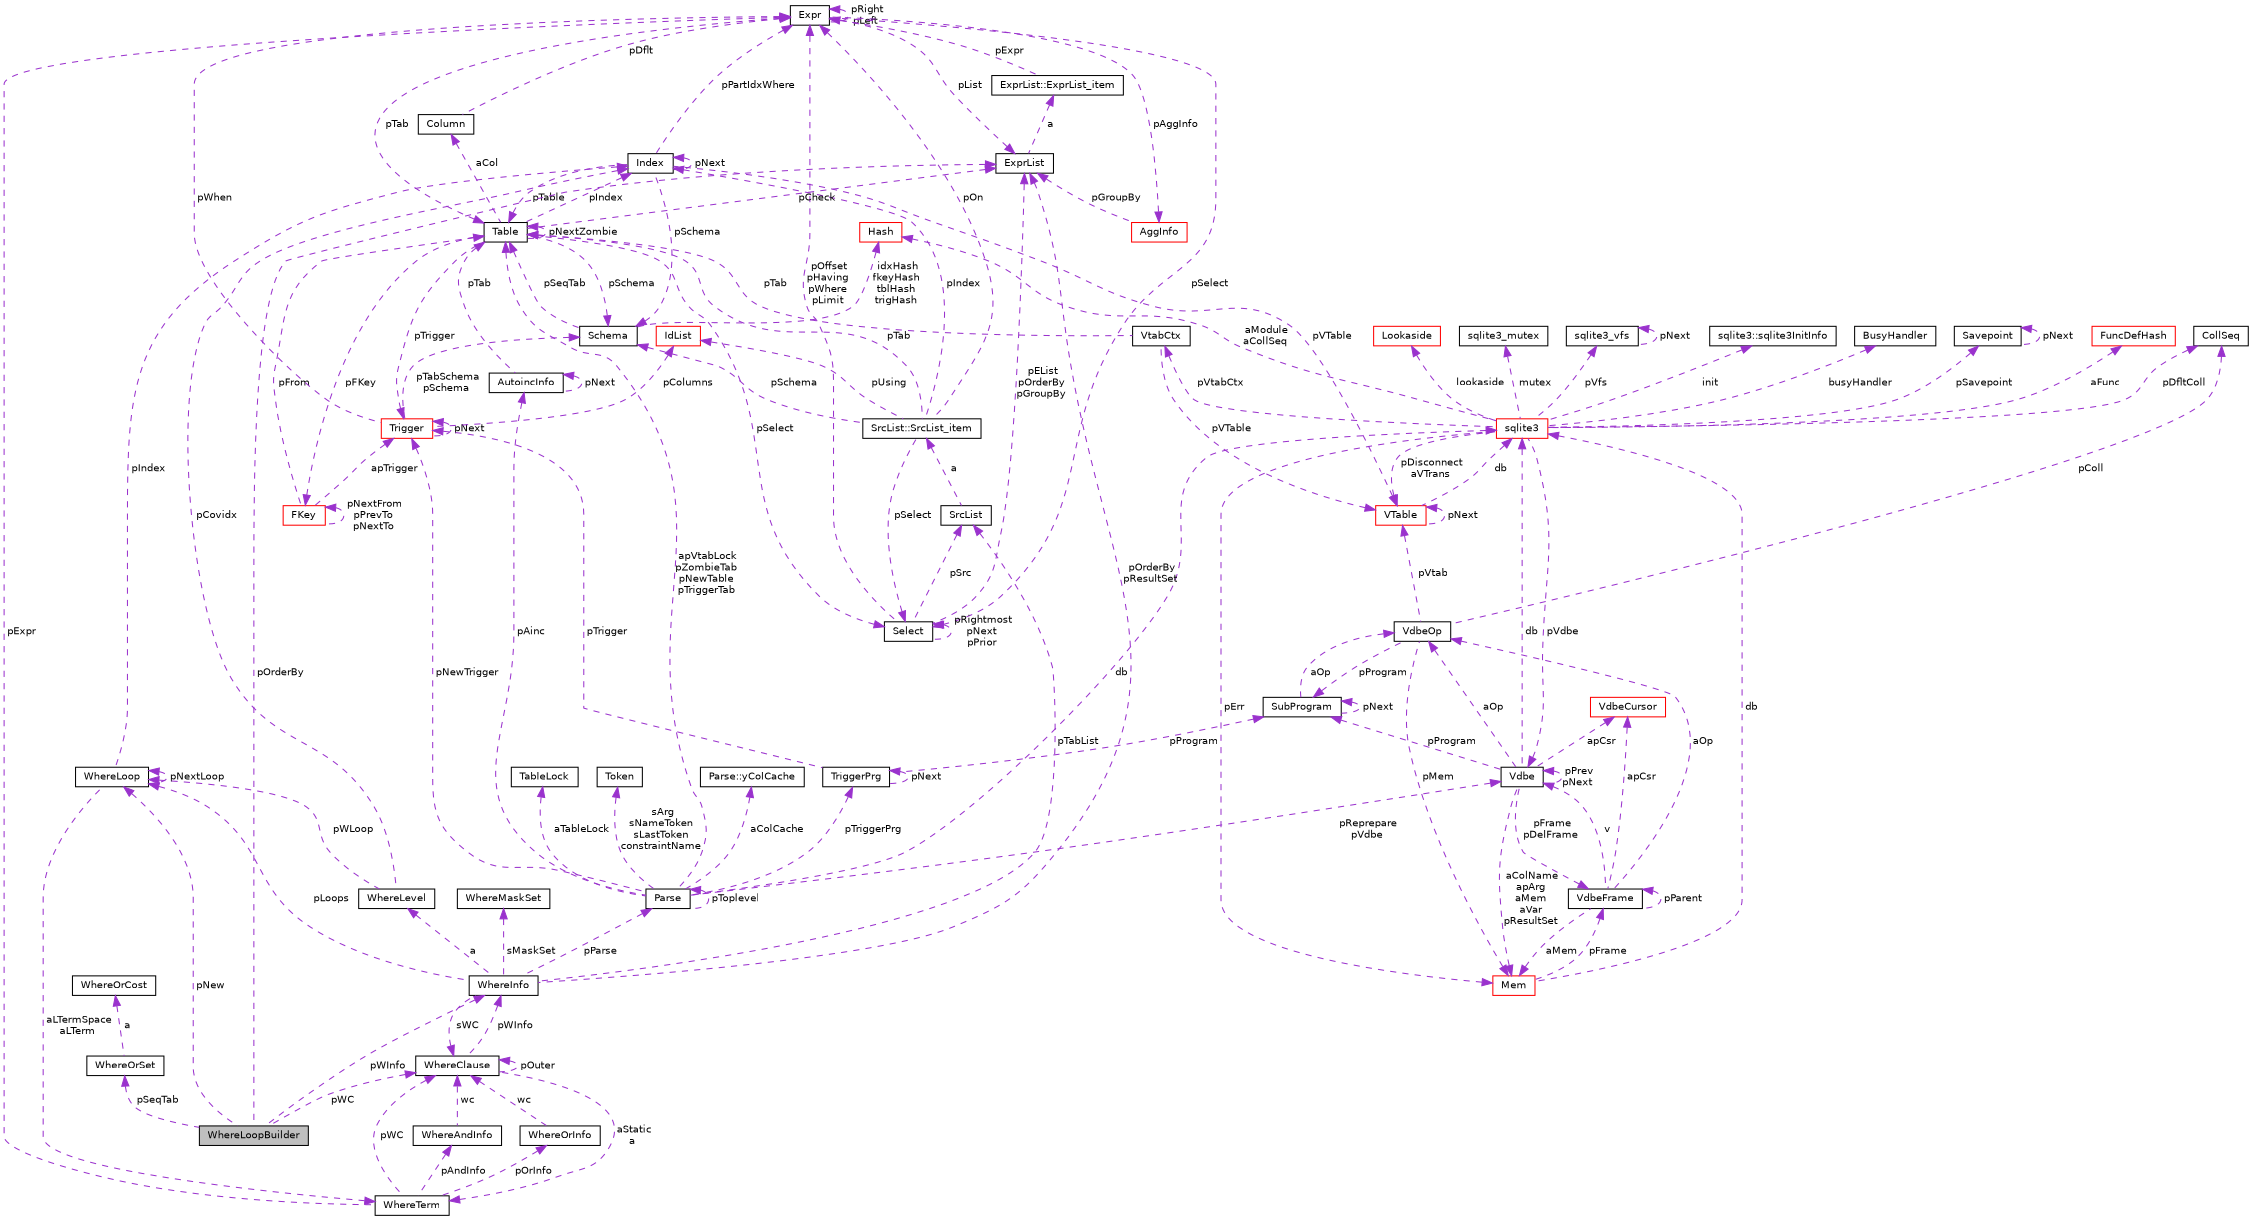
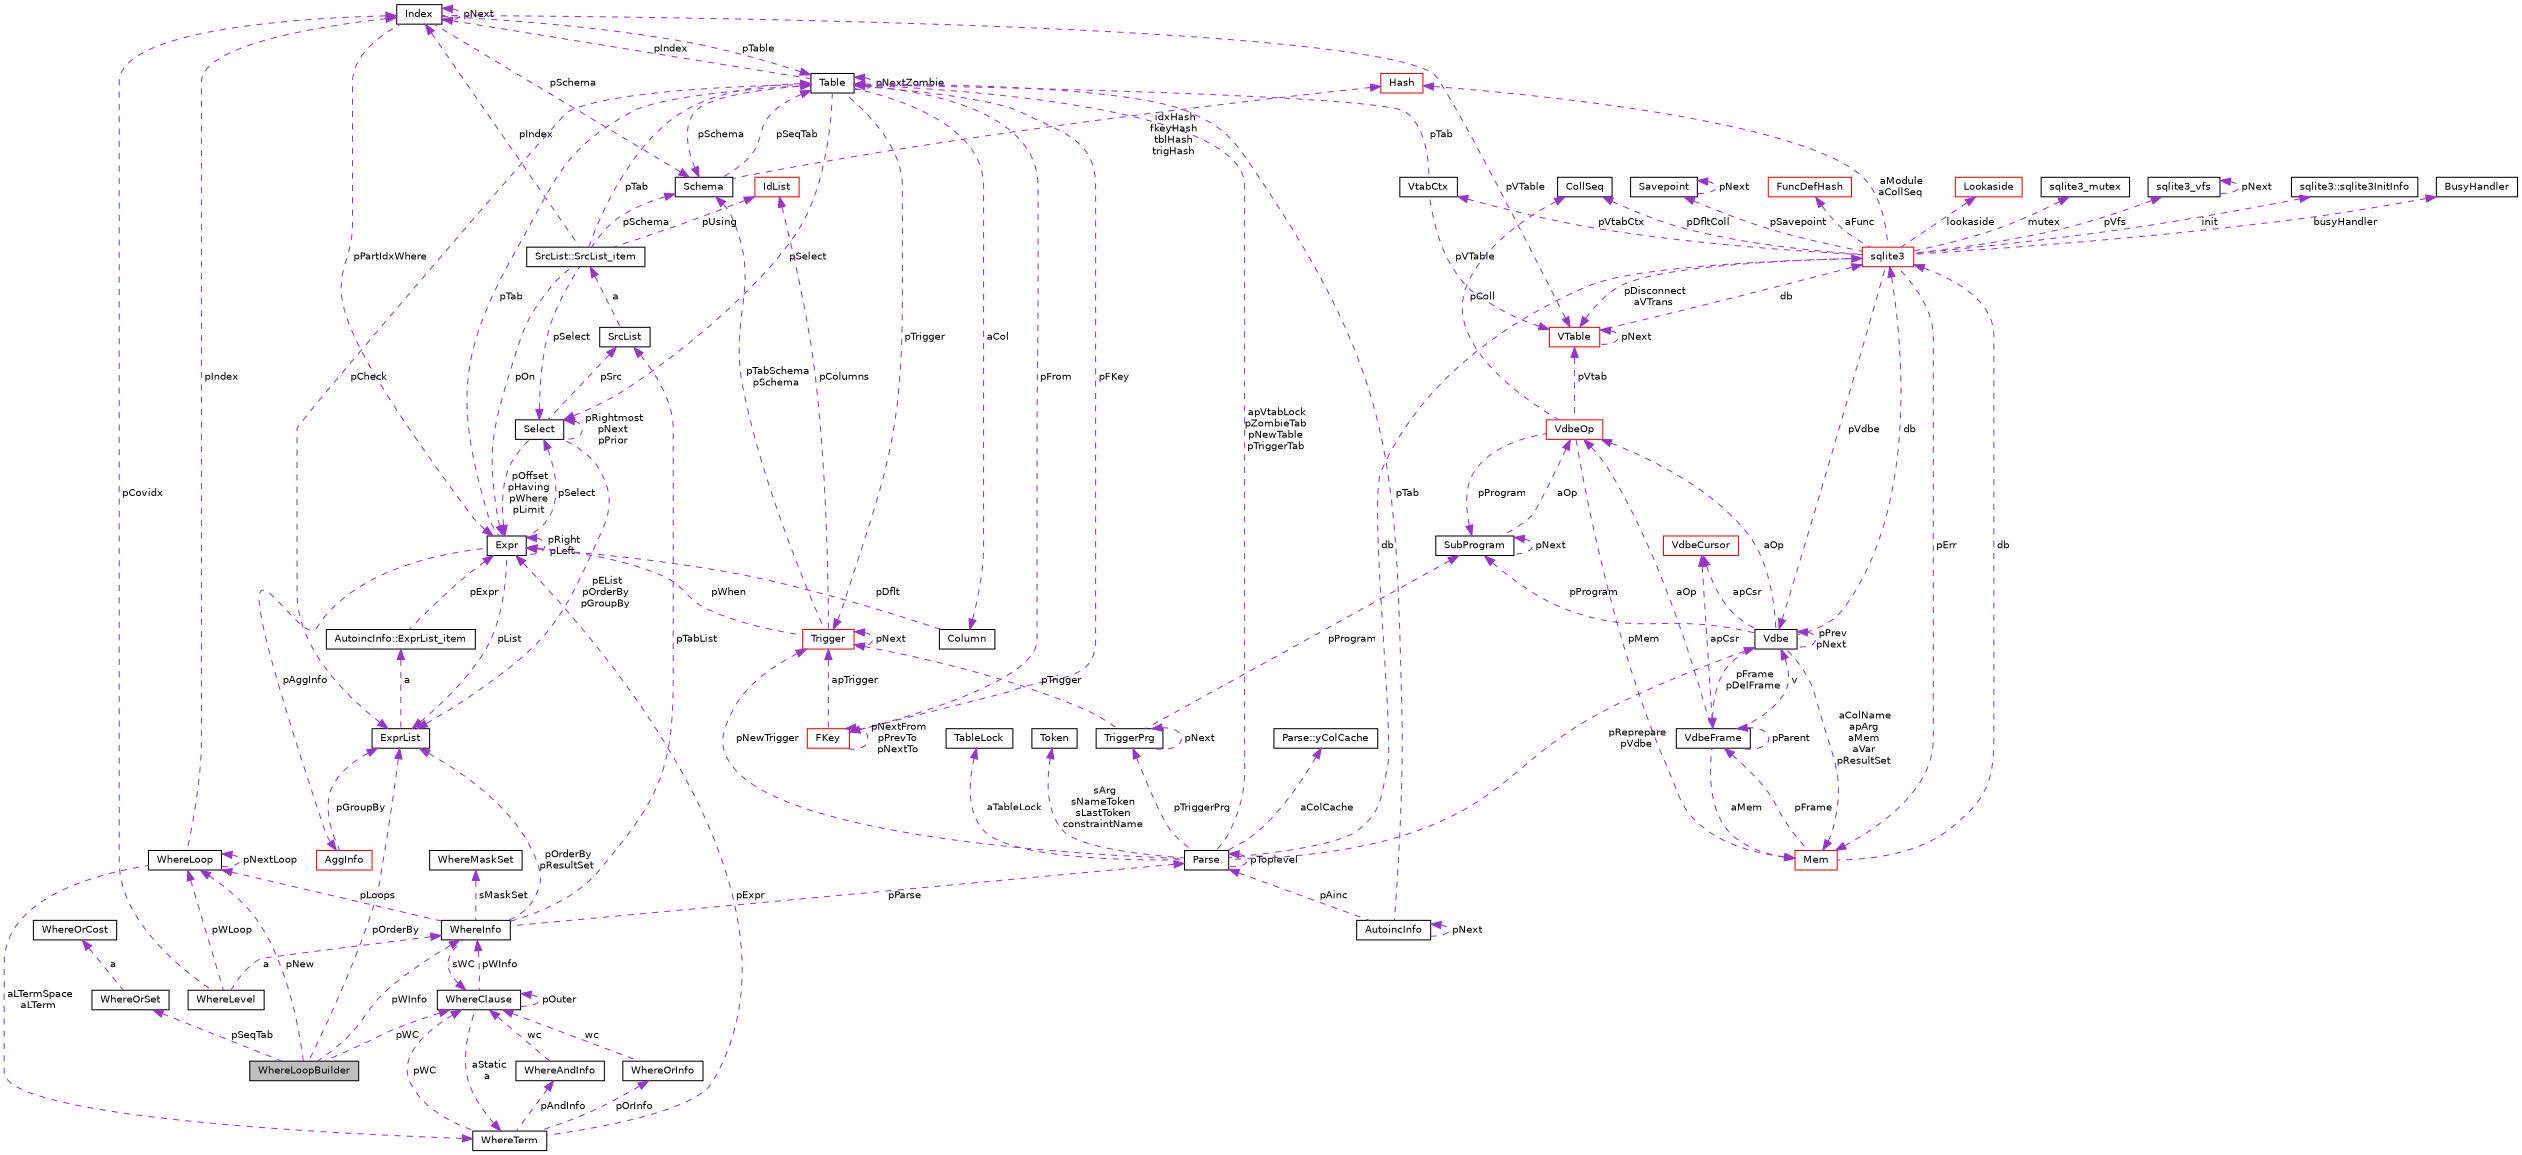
node "ExprList::ExprList_item": label "ExprList::ExprList_item" -> "AutoincInfo::ExprList_item"
node "VdbeOp": color black -> red
edge "Parse" -> "AutoincInfo": reversed
edge "WhereInfo" -> "WhereLevel": reversed
